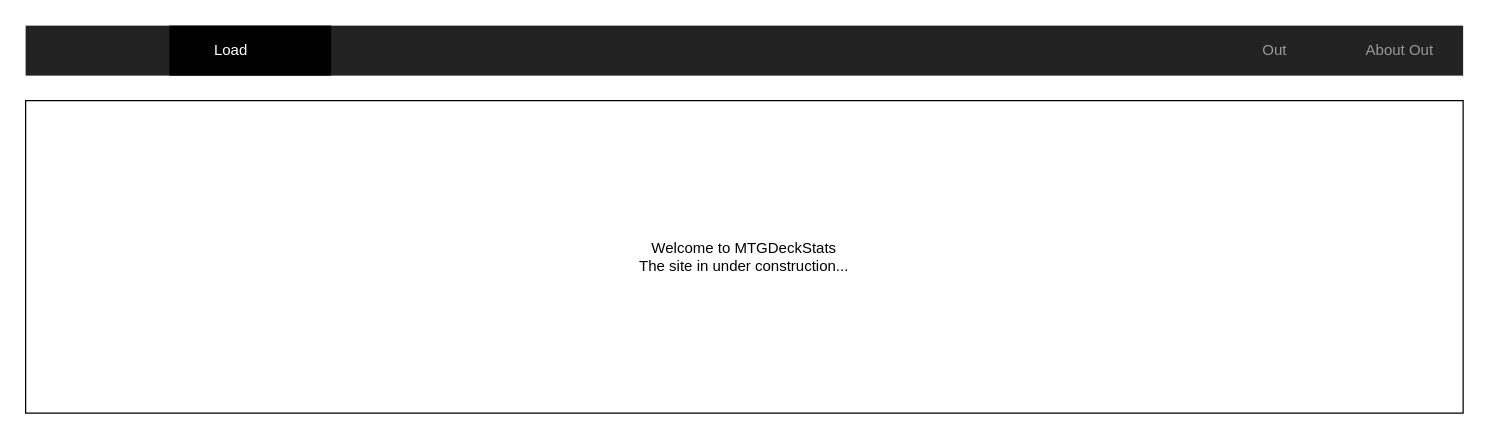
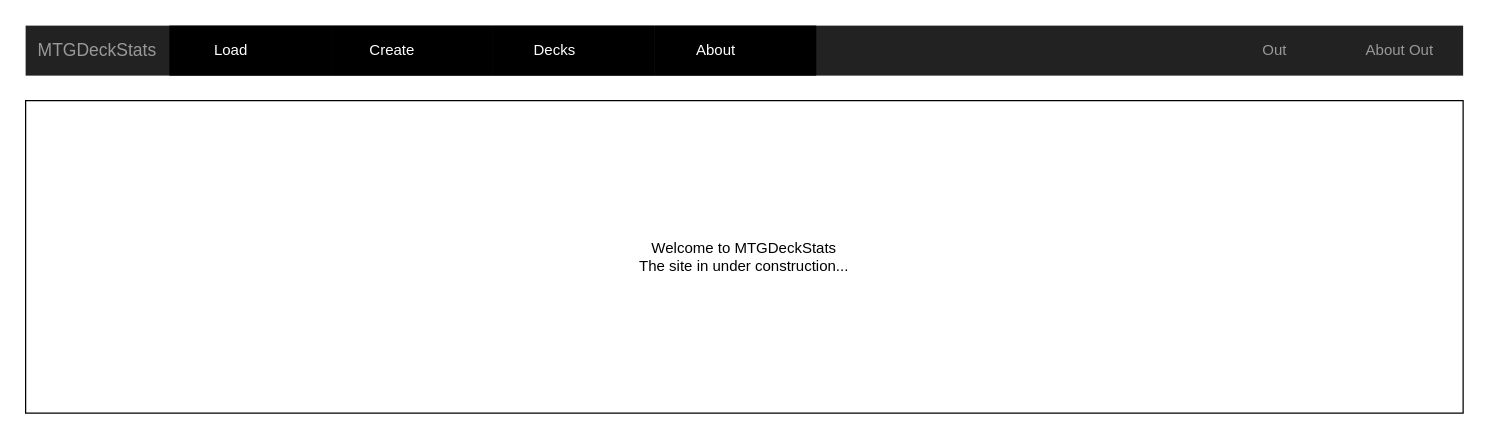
node "MTGDeckStats": added
node "Create": added
node "Decks": added
node "About": added
